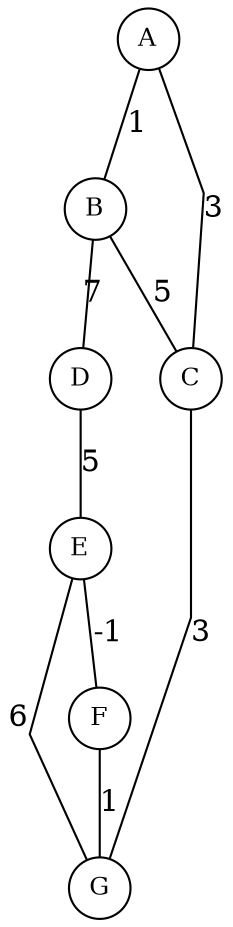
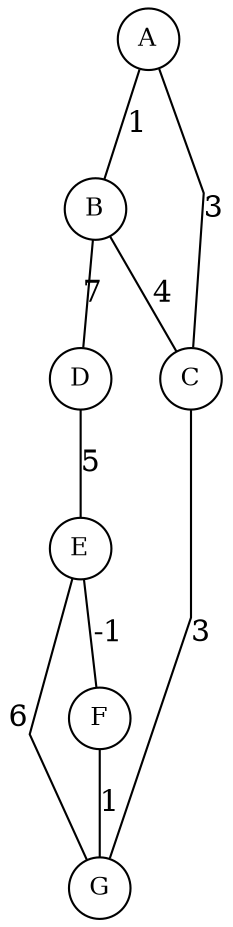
edge "B" -- "C": label "5" -> "4"
